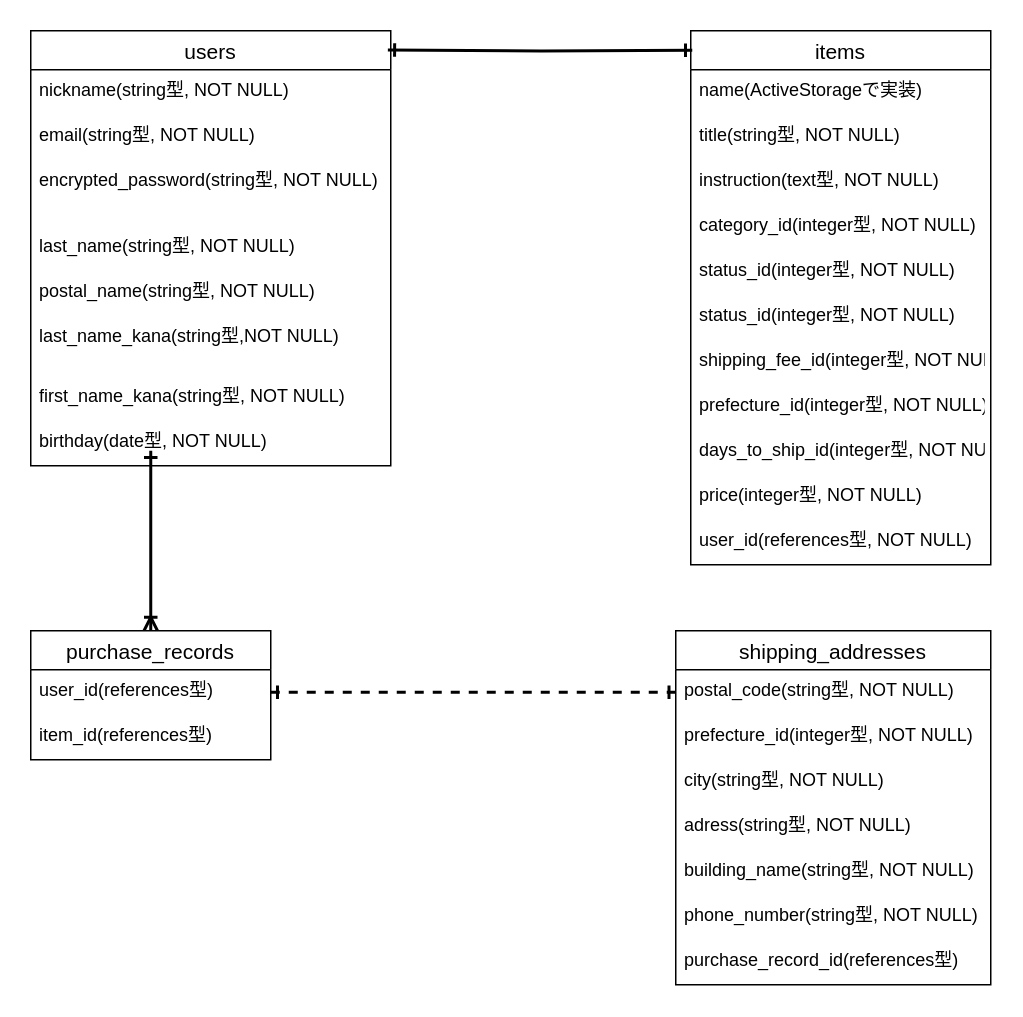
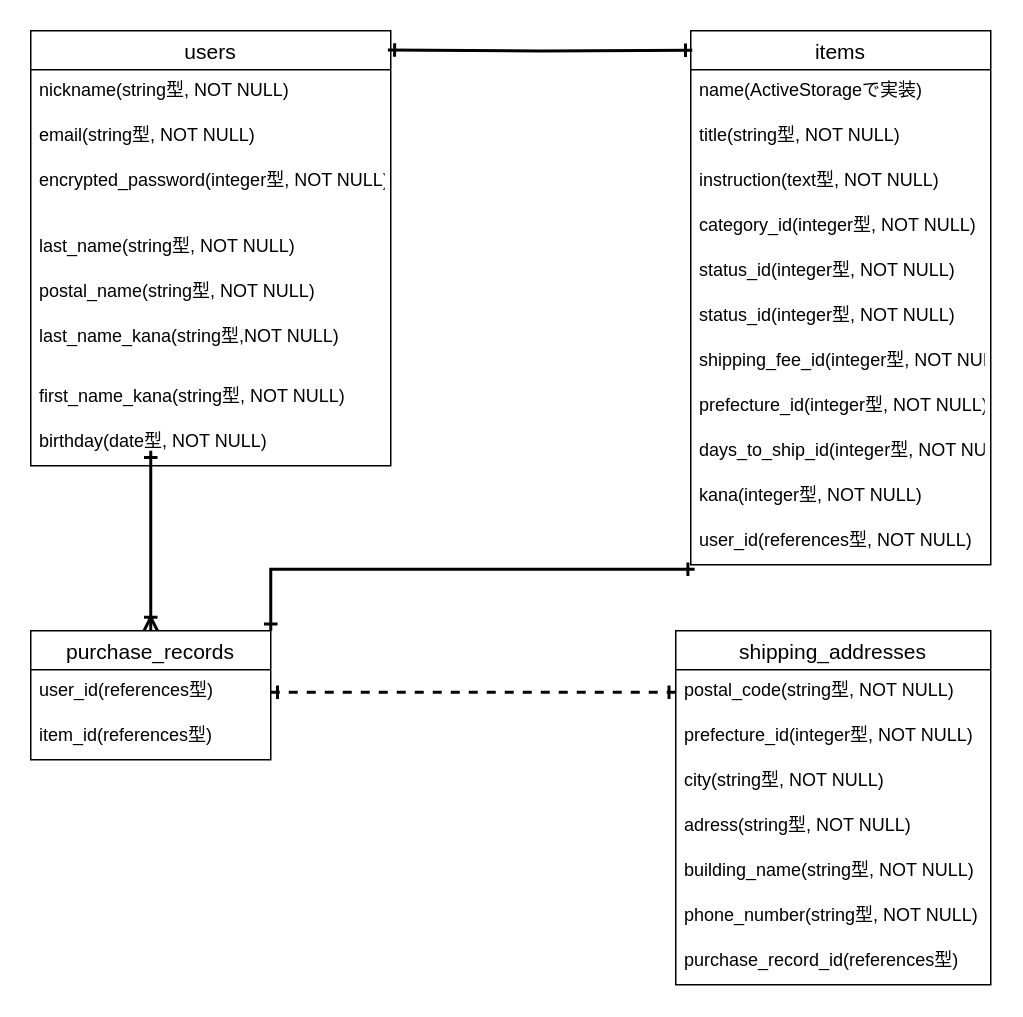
node "encrypted_password(string型, NOT NULL)": label "encrypted_password(string型, NOT NULL)" -> "encrypted_password(integer型, NOT NULL)"
node "price(integer型, NOT NULL)": label "price(integer型, NOT NULL)" -> "kana(integer型, NOT NULL)"
edge "user_id(references型, NOT NULL)" -- "purchase_records": added
